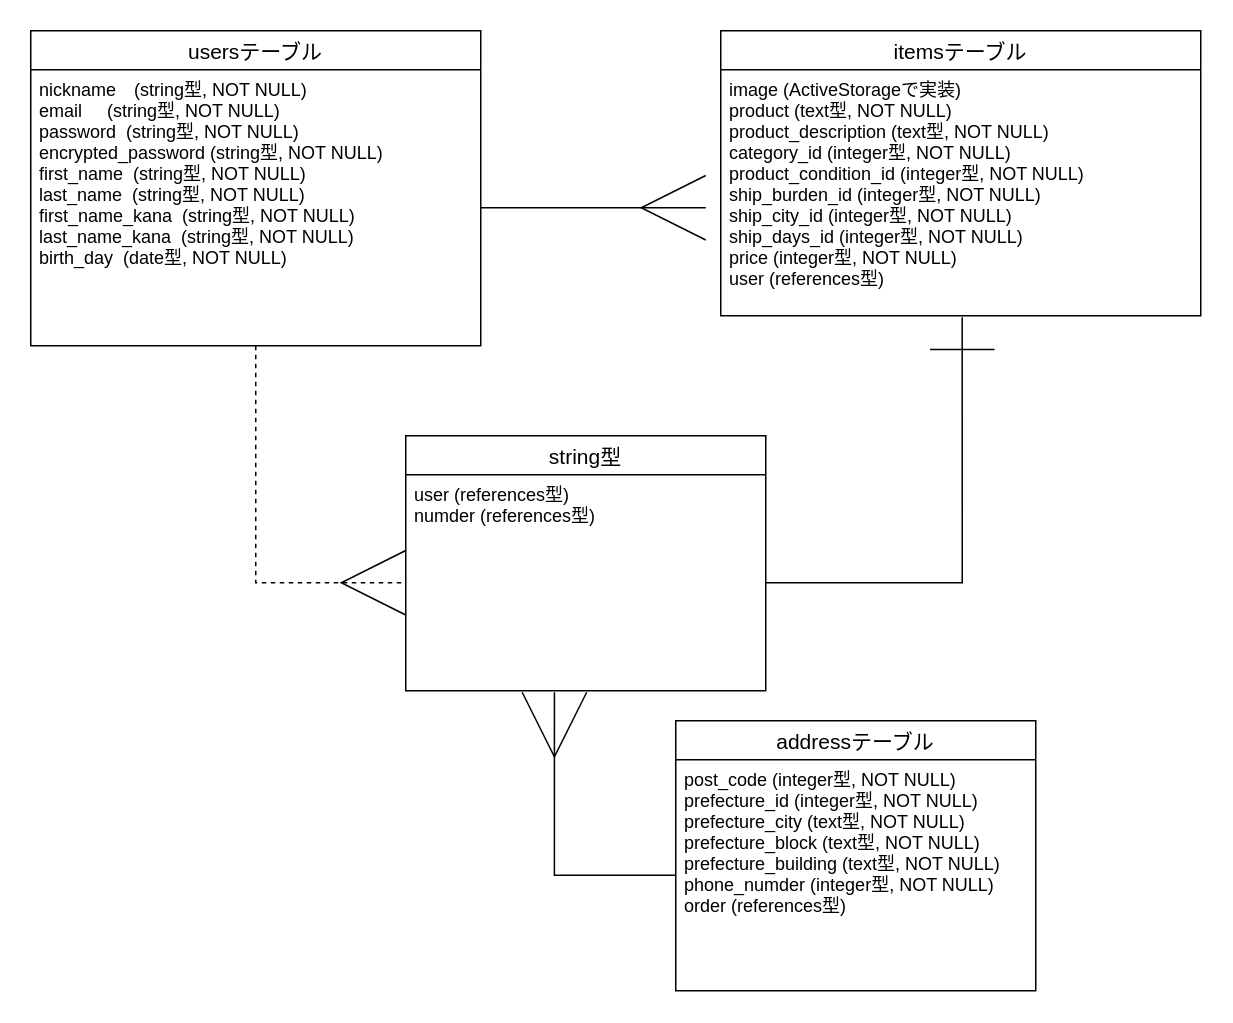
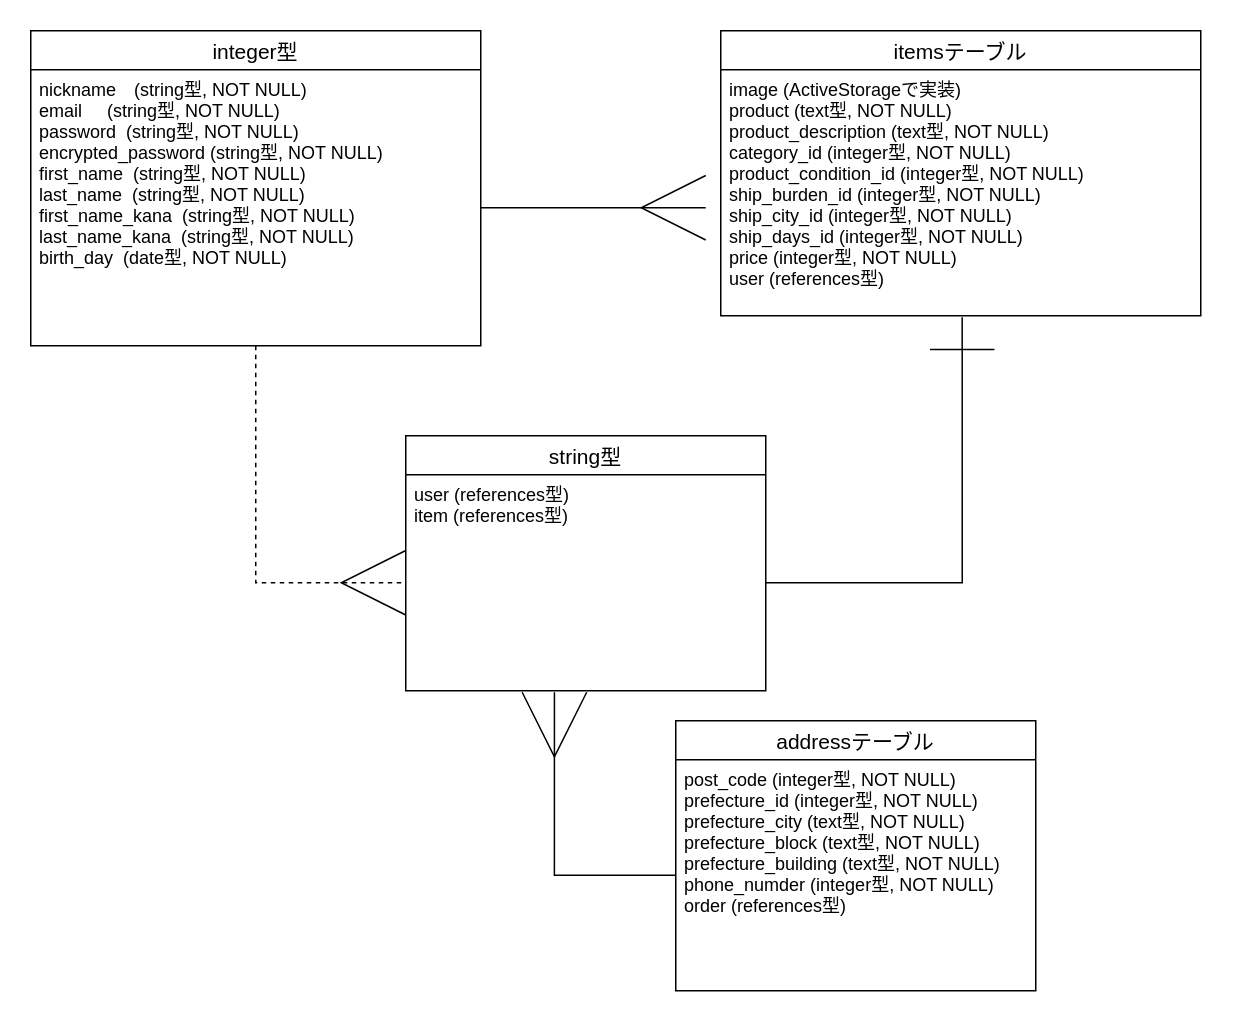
node "usersテーブル": label "usersテーブル" -> "integer型"
node "user (references型) numder (references型)": label "user (references型) numder (references型)" -> "user (references型) item (references型)"
